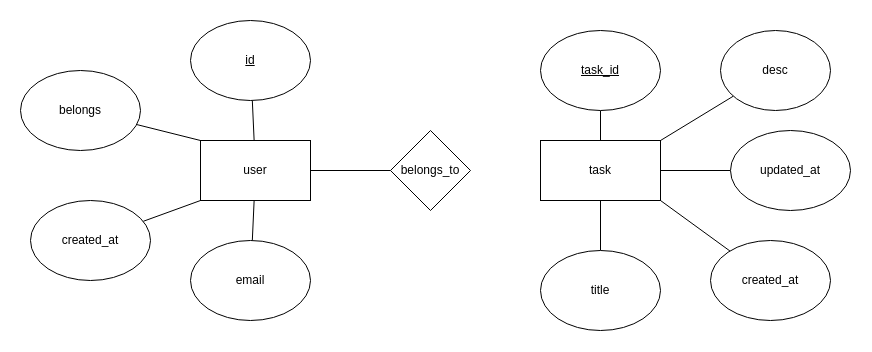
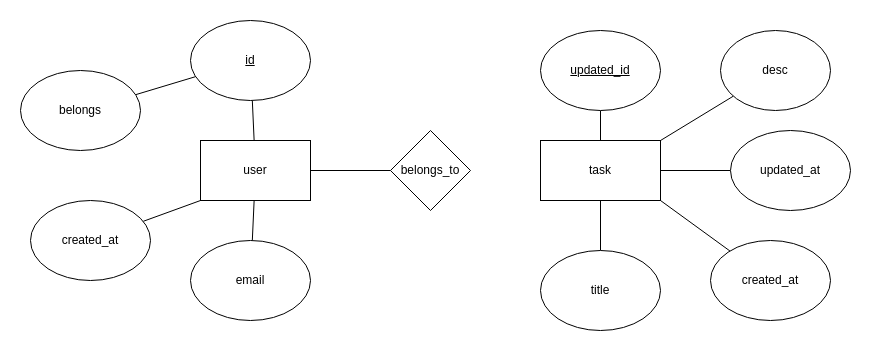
node "task_id": label "task_id" -> "updated_id"
edge "belongs" -- "user": now "belongs" -- "id"
